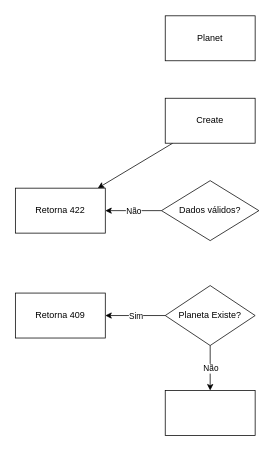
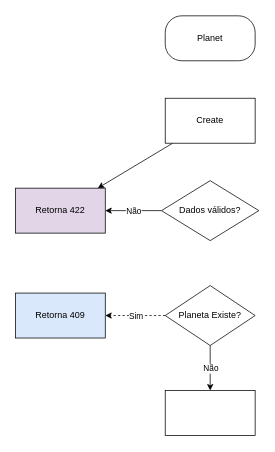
node "Planet": shape rectangle -> rounded rectangle
node "Retorna 422": fillcolor #ffffff -> #e1d5e7
node "Retorna 409": fillcolor #ffffff -> #dae8fc
edge "Planeta Existe?" -> "Retorna 409": style solid -> dashed
